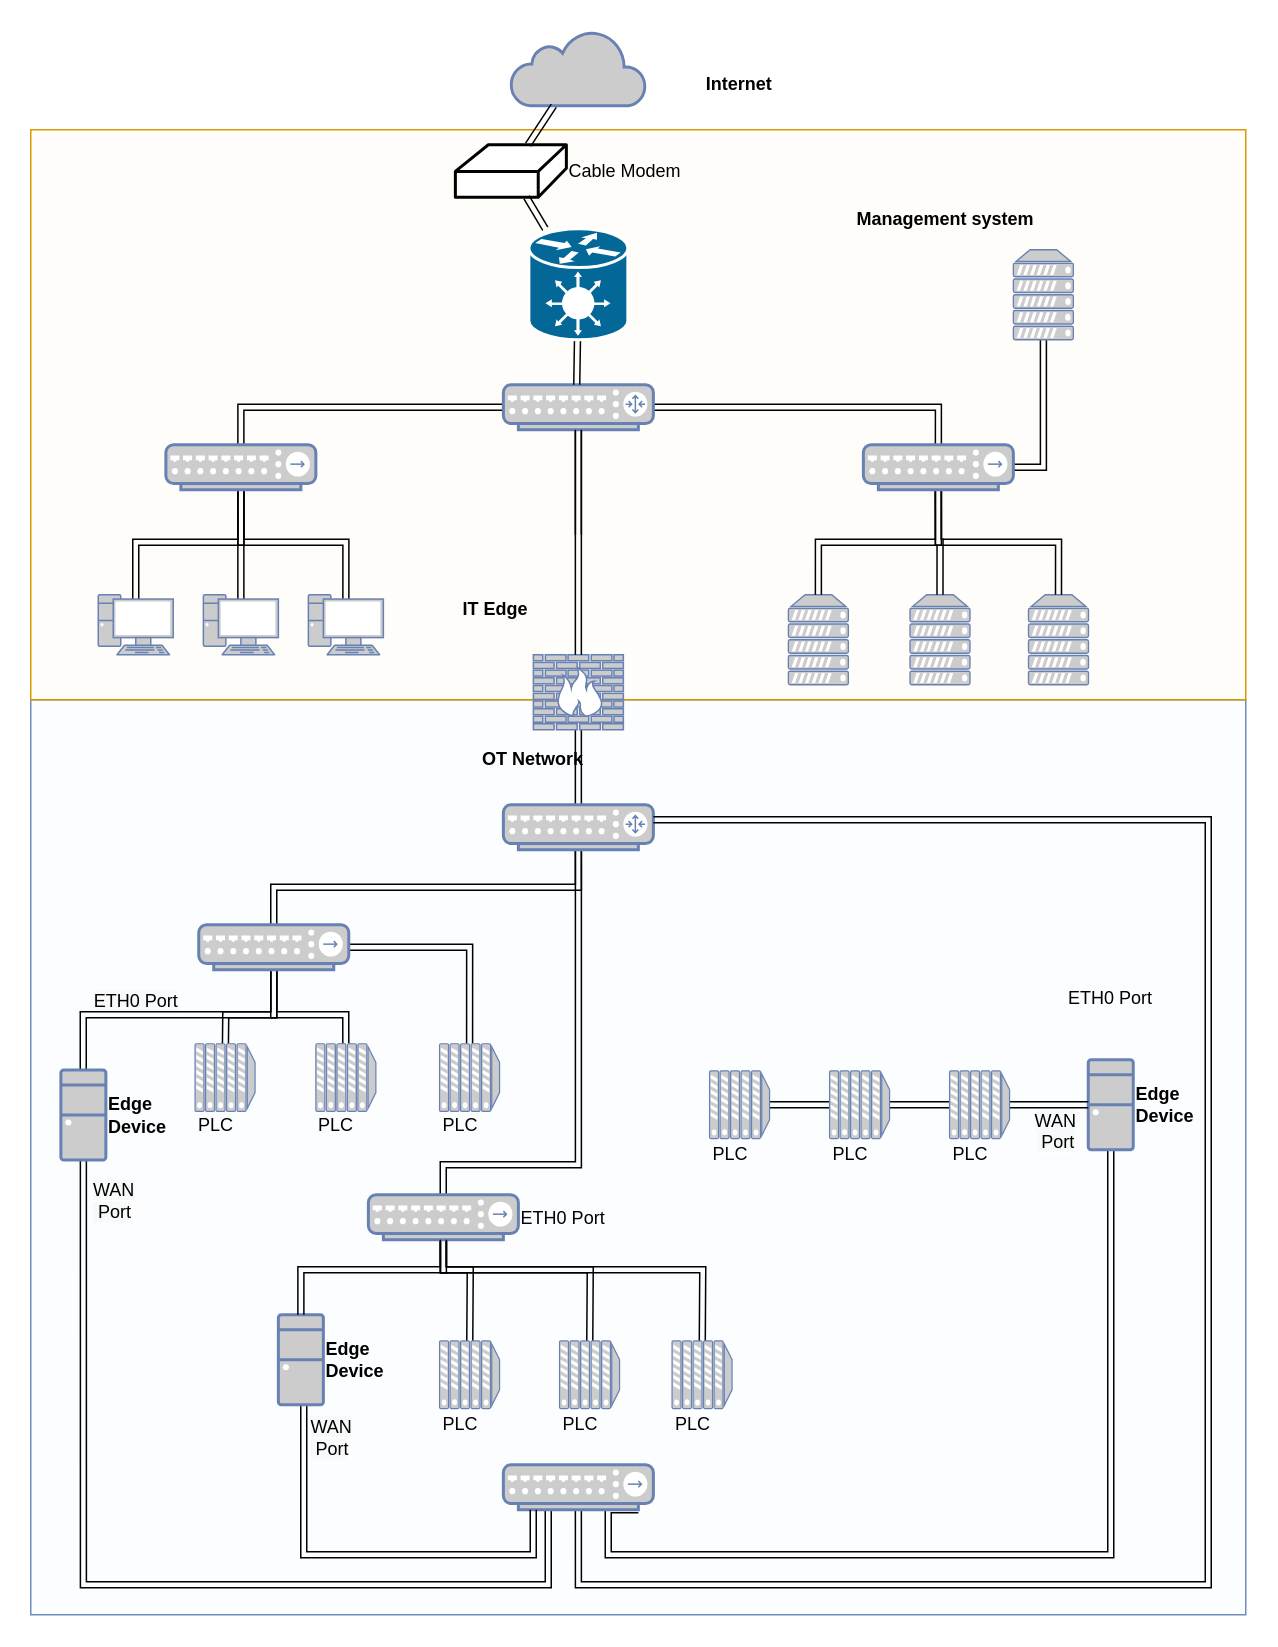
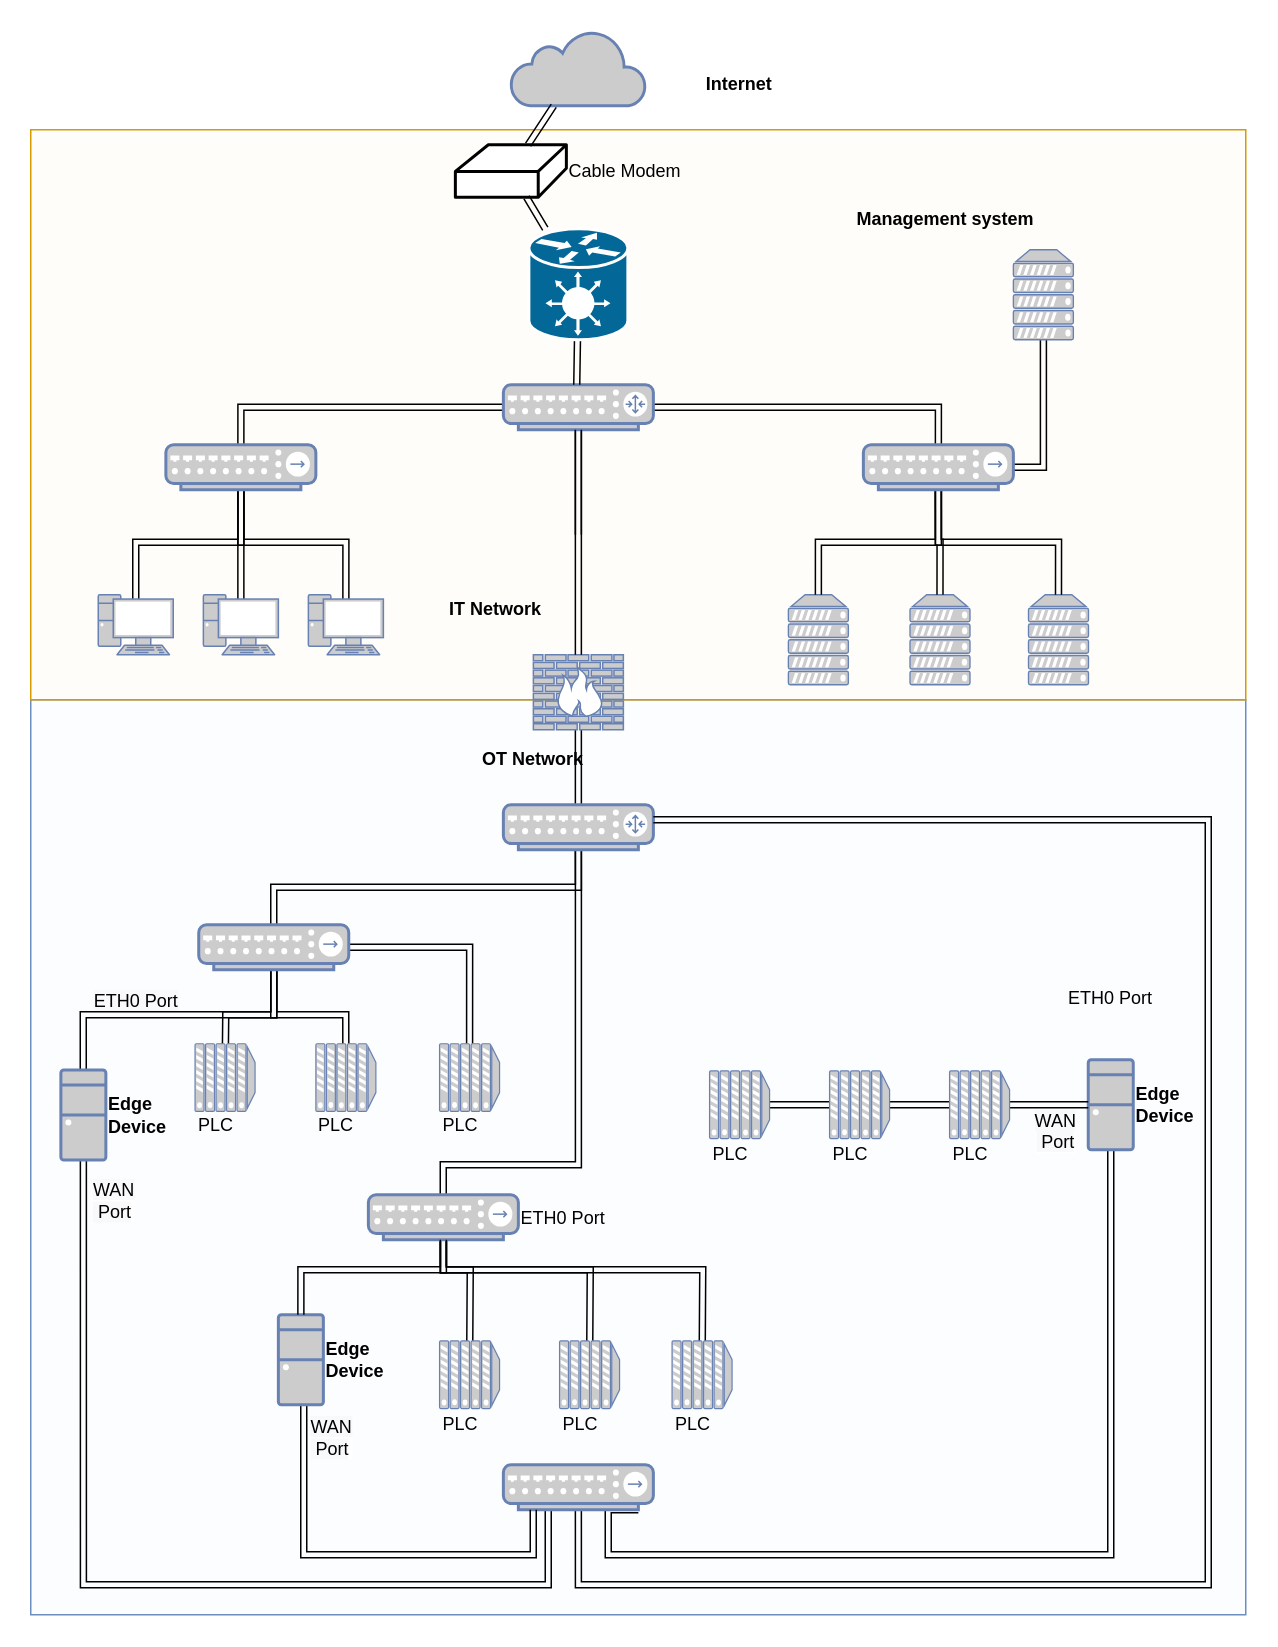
node "IT Edge": label "IT Edge" -> "IT Network"
